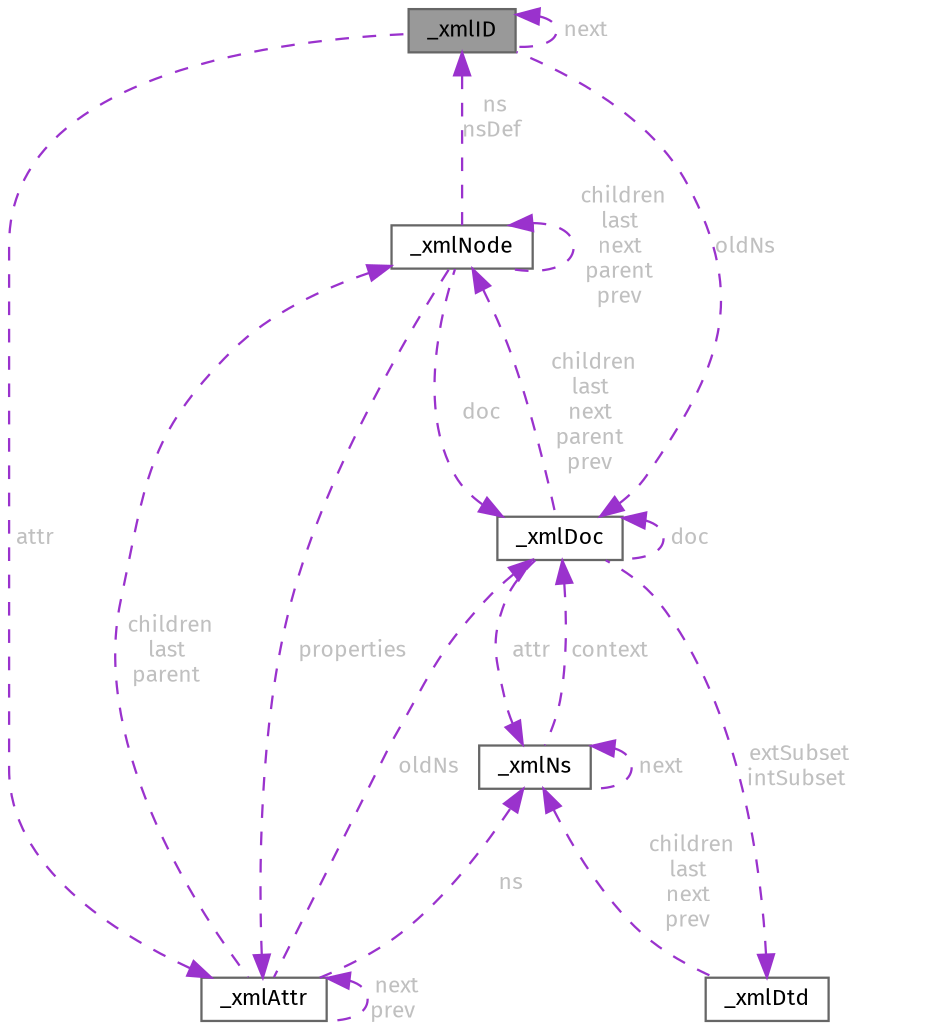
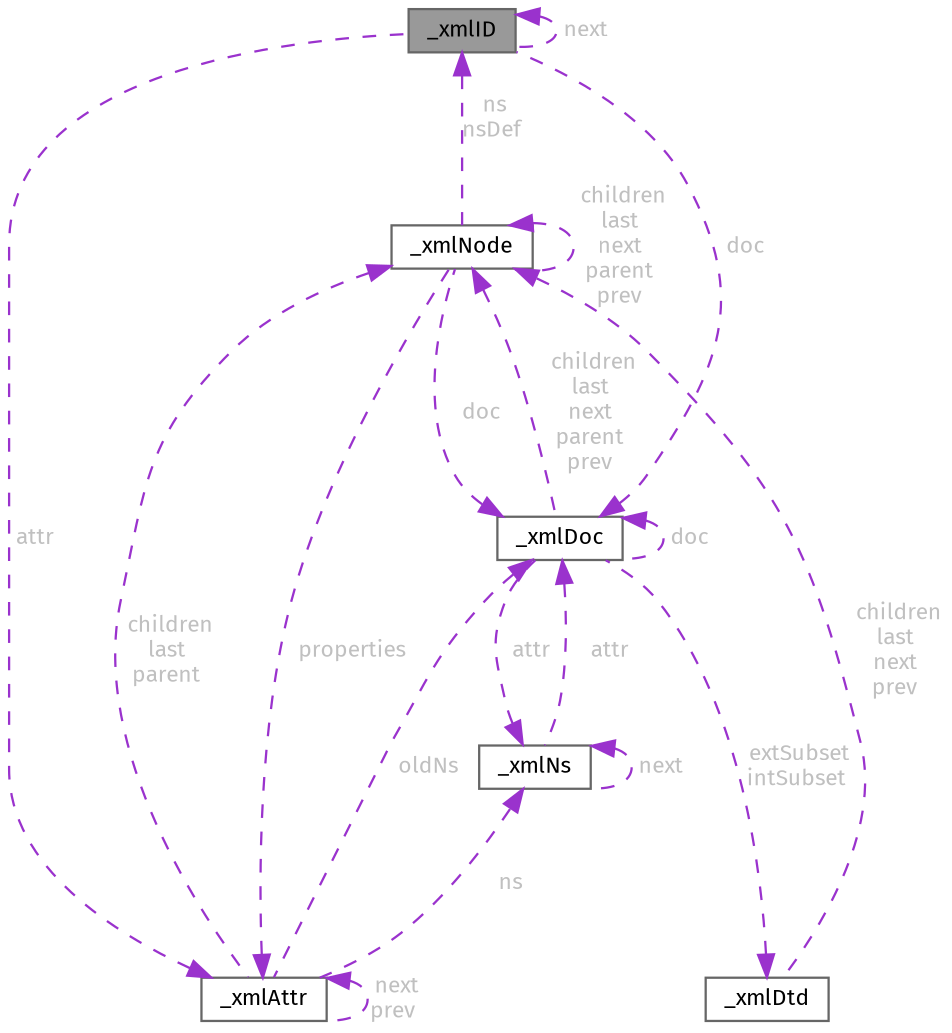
edge "_xmlID" -> "_xmlDoc": label " oldNs" -> " doc"
edge "_xmlNs" -> "_xmlDoc": label " context" -> " attr"
edge "_xmlDtd" -> "_xmlNs": now "_xmlDtd" -> "_xmlNode"
